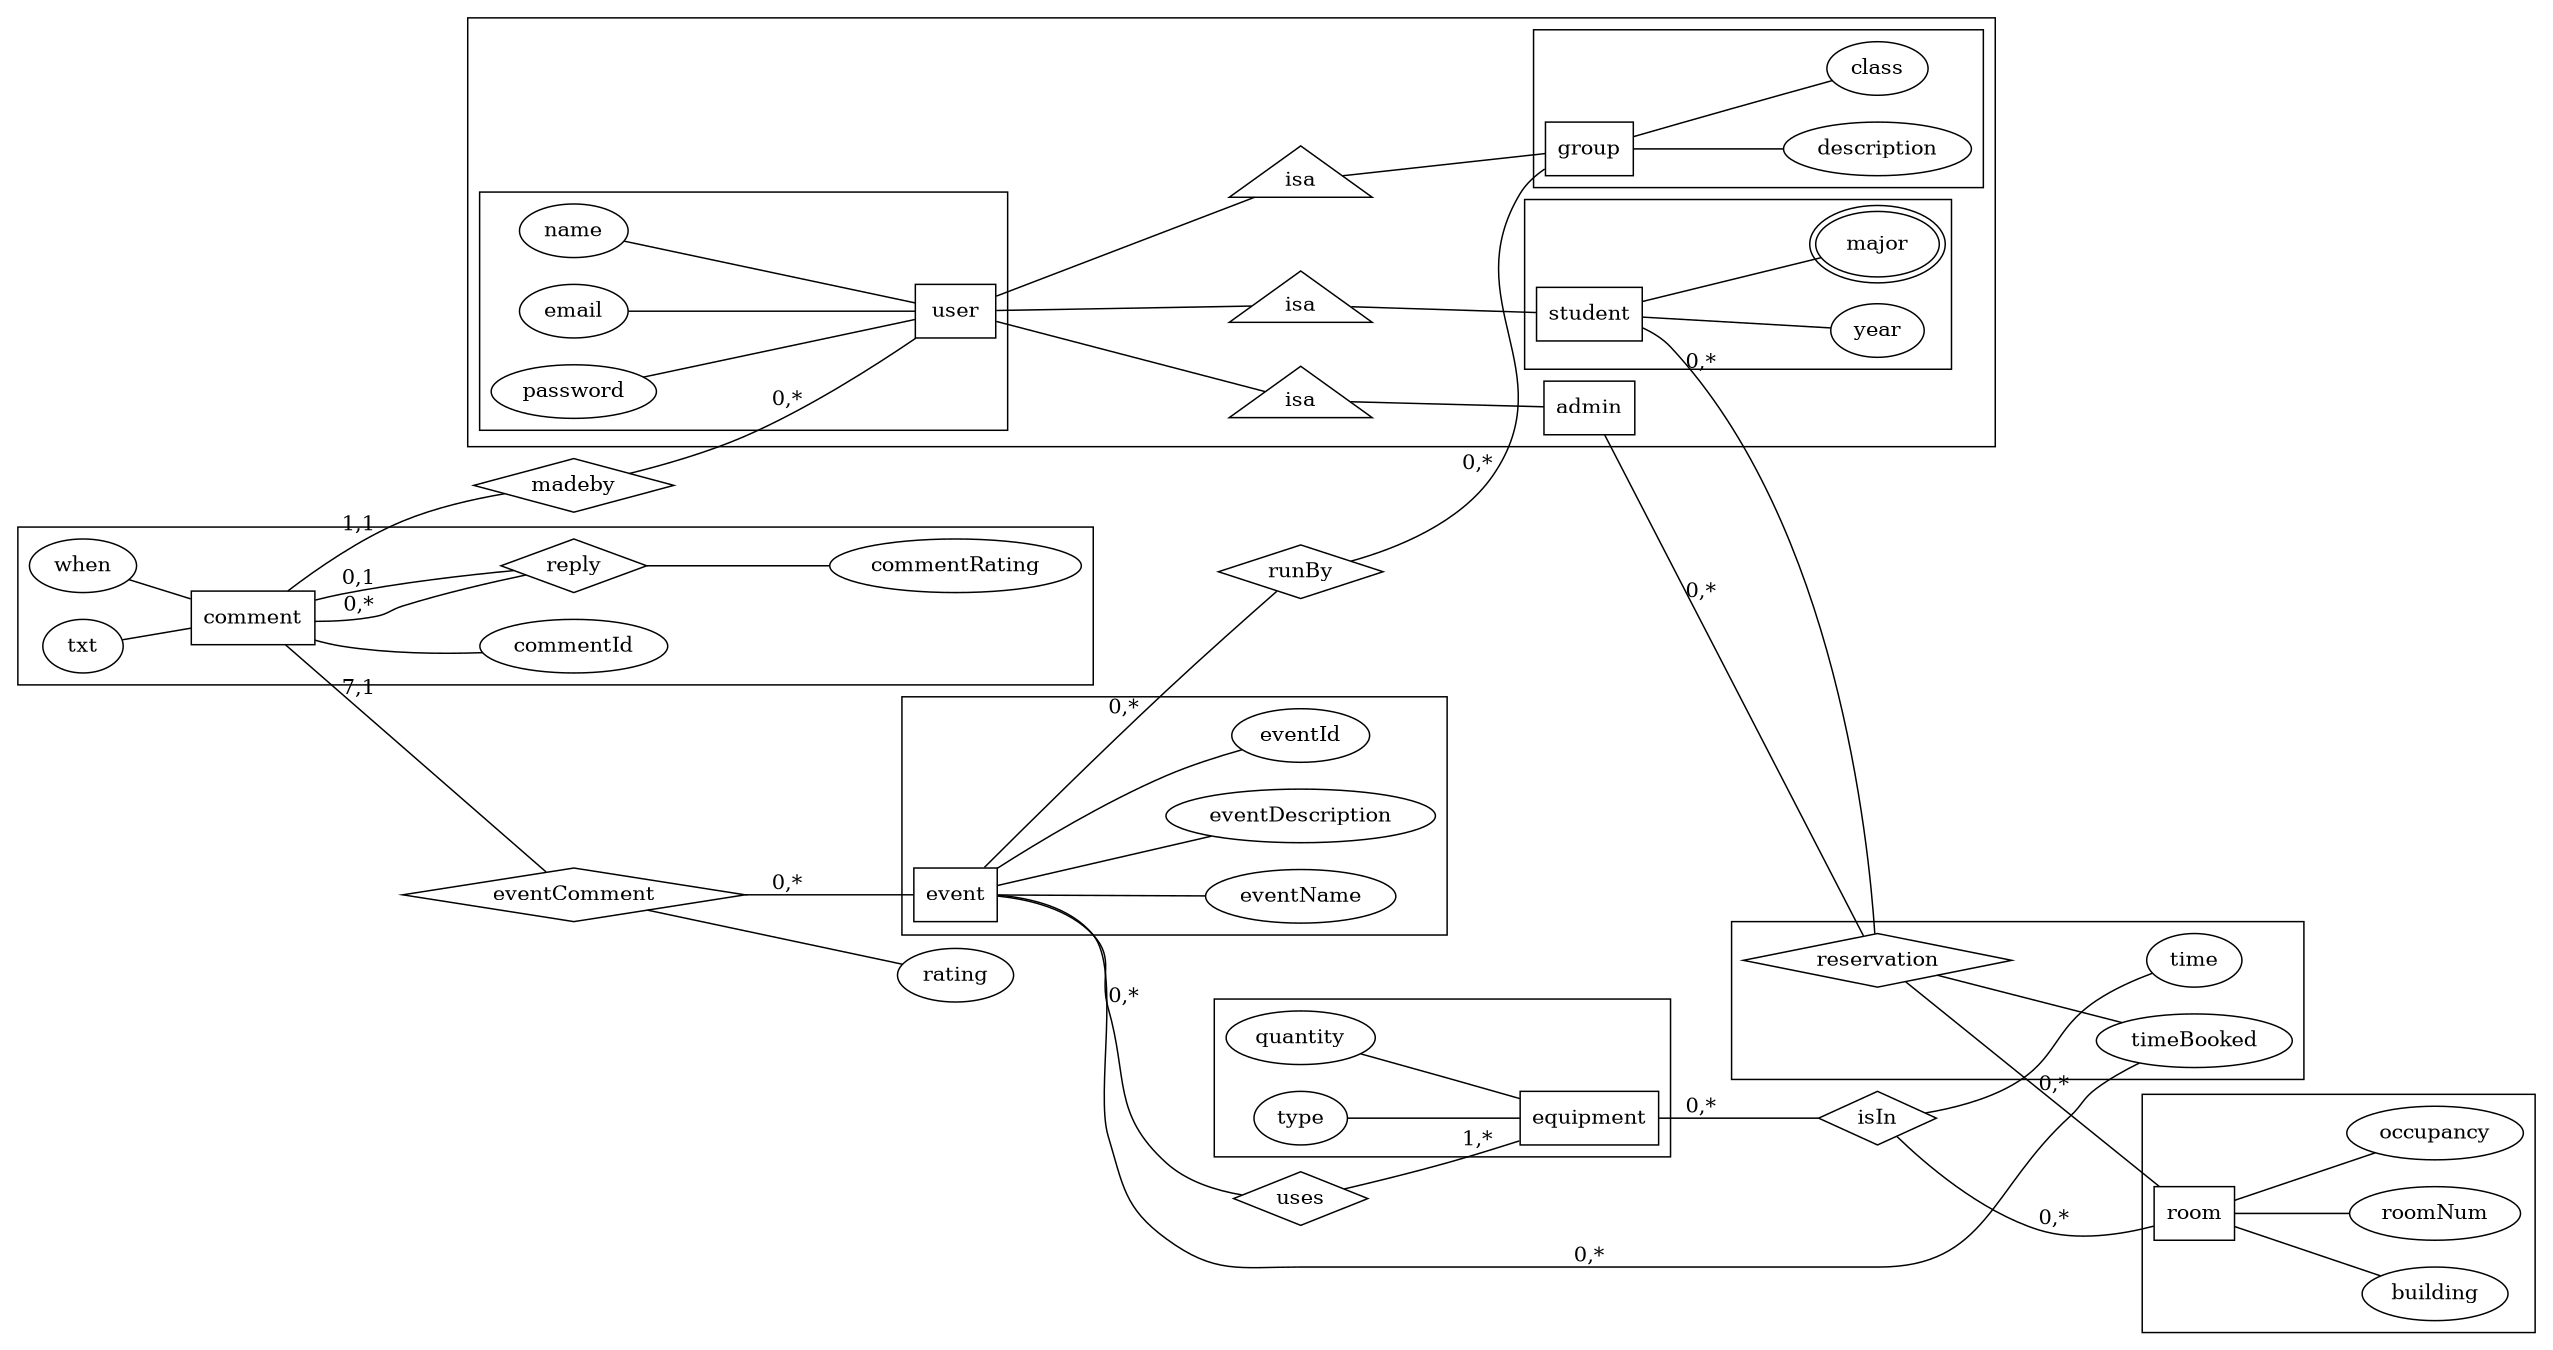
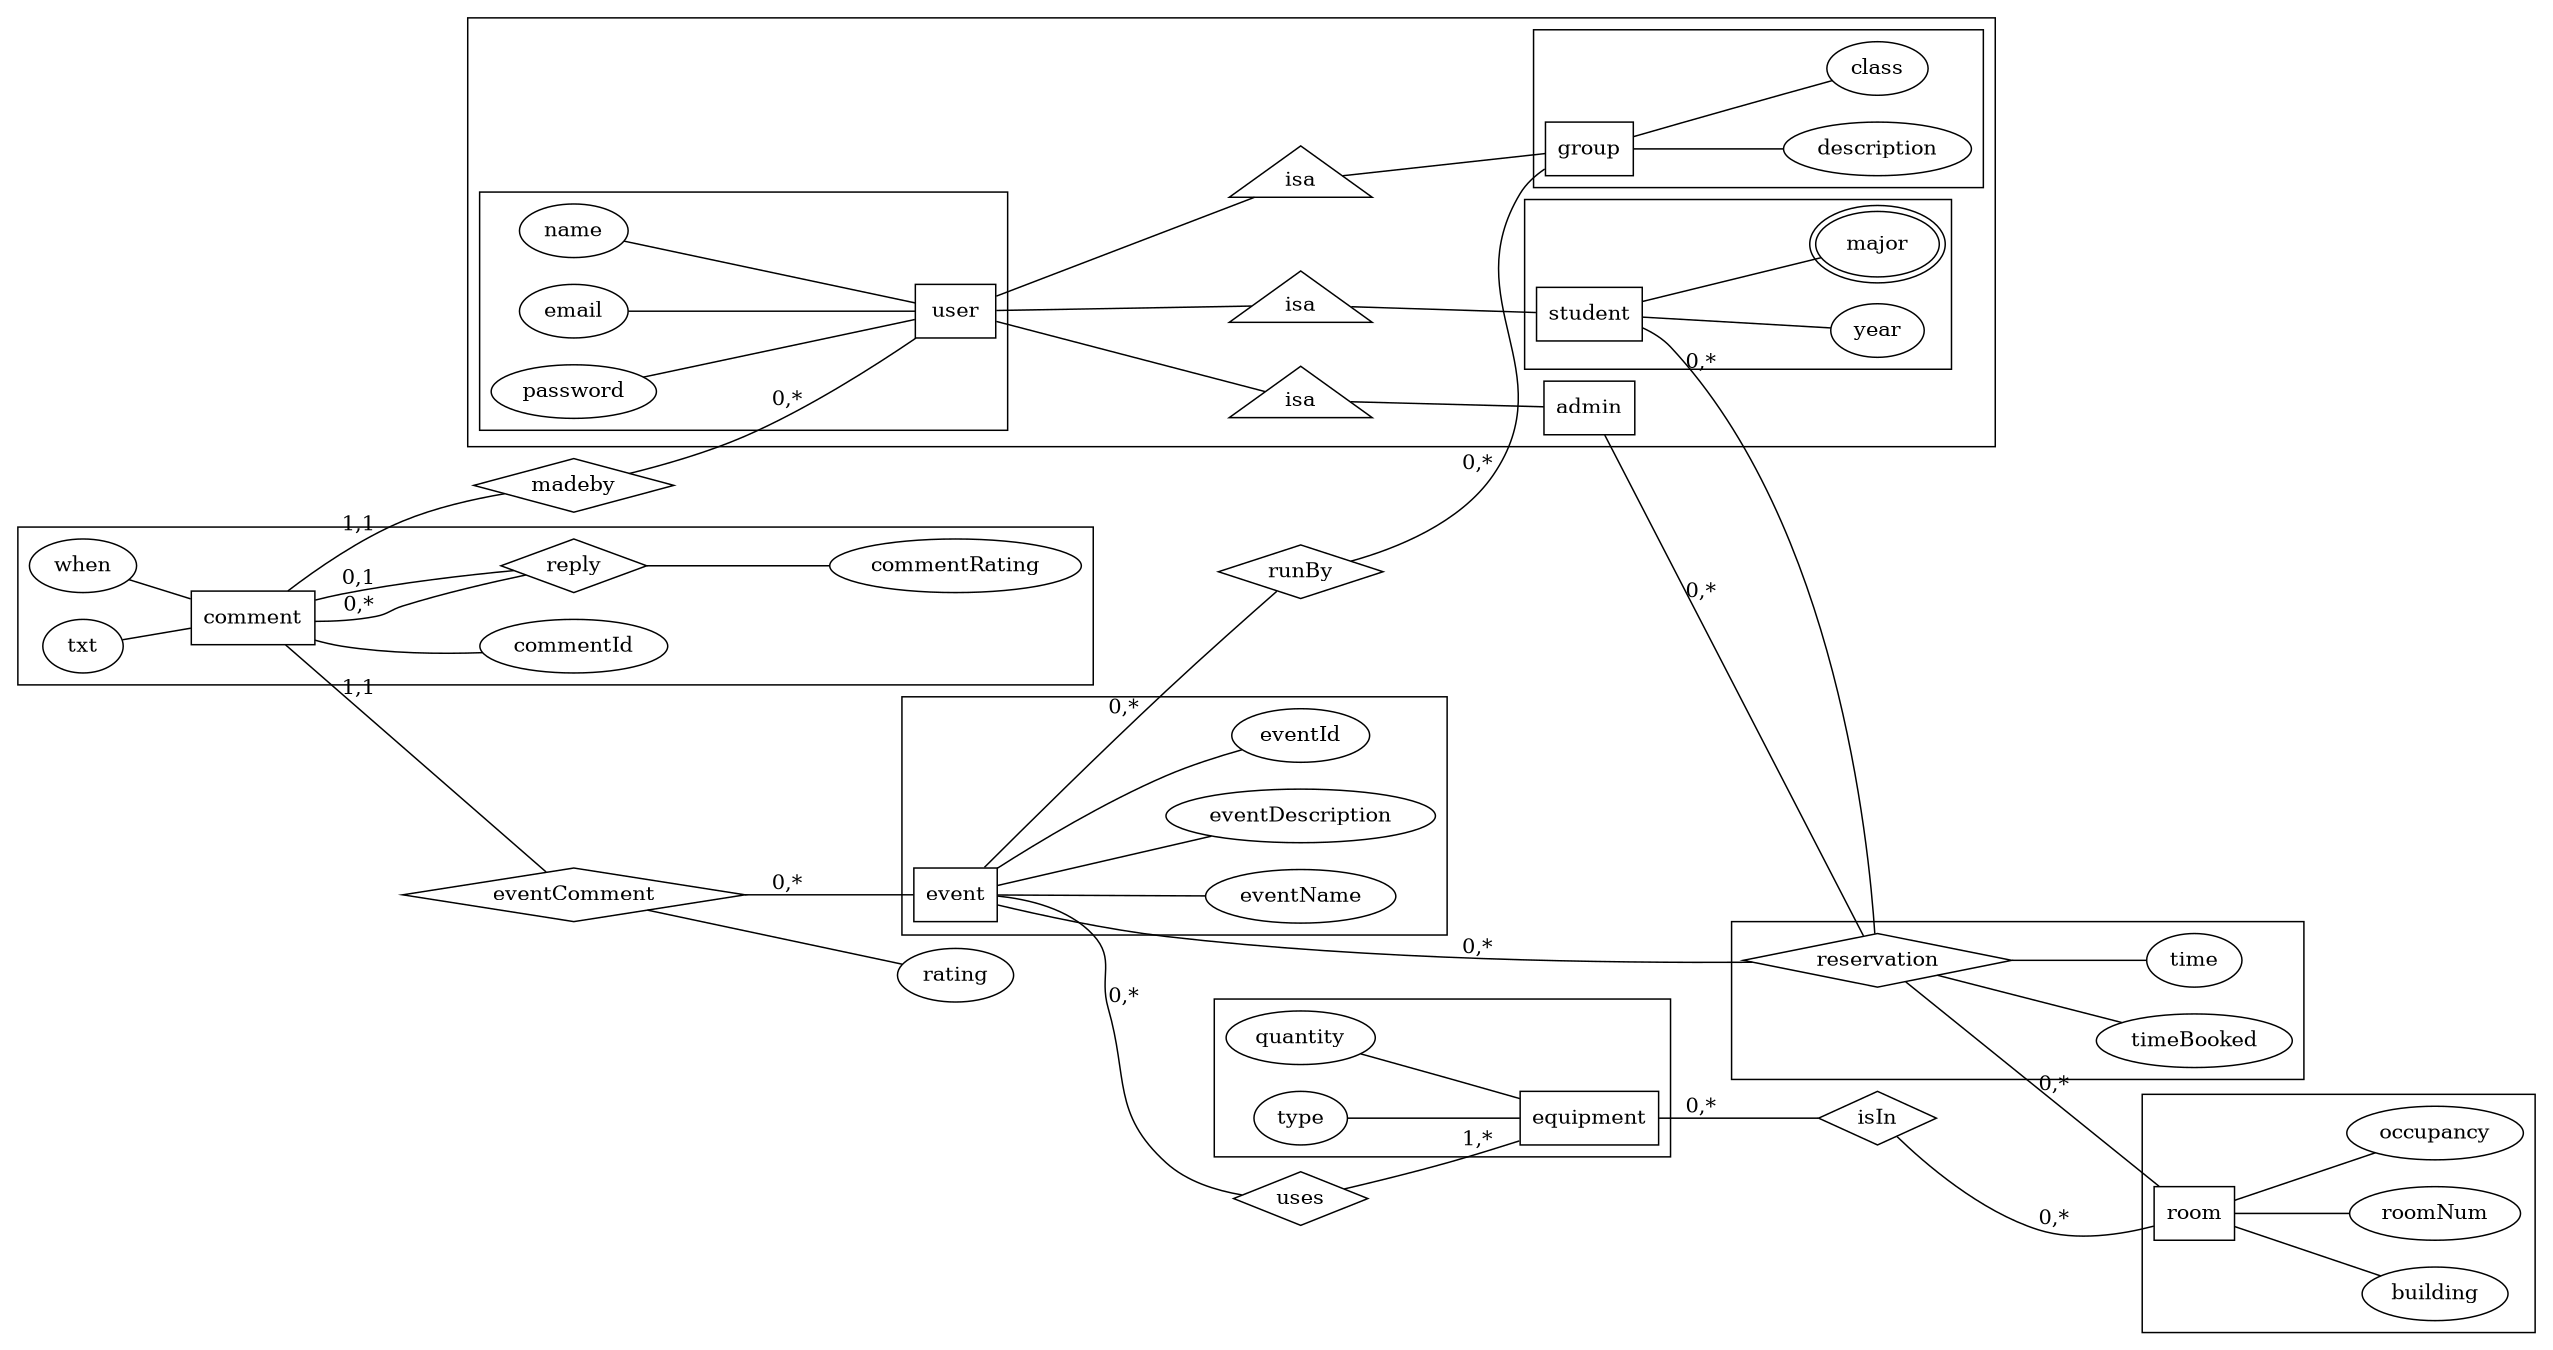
edge "comment" -- "eventComment": label "7,1" -> "1,1"
edge "time" -- "isIn": now "time" -- "reservation"
edge "event" -- "timeBooked": now "event" -- "reservation"
